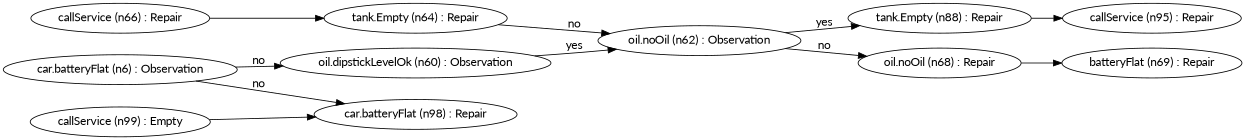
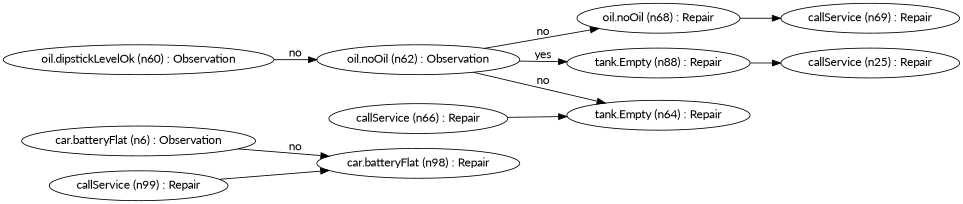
node "callService (n95) : Repair": label "callService (n95) : Repair" -> "callService (n25) : Repair"
edge "tank.Empty (n64) : Repair" -> "oil.noOil (n62) : Observation": reversed
edge "oil.dipstickLevelOk (n60) : Observation" -> "oil.noOil (n62) : Observation": label "yes" -> "no"
node "batteryFlat (n69) : Repair": label "batteryFlat (n69) : Repair" -> "callService (n69) : Repair"
edge "car.batteryFlat (n6) : Observation" -> "oil.dipstickLevelOk (n60) : Observation": removed, label "no"
node "callService (n99) : Empty": label "callService (n99) : Empty" -> "callService (n99) : Repair"
